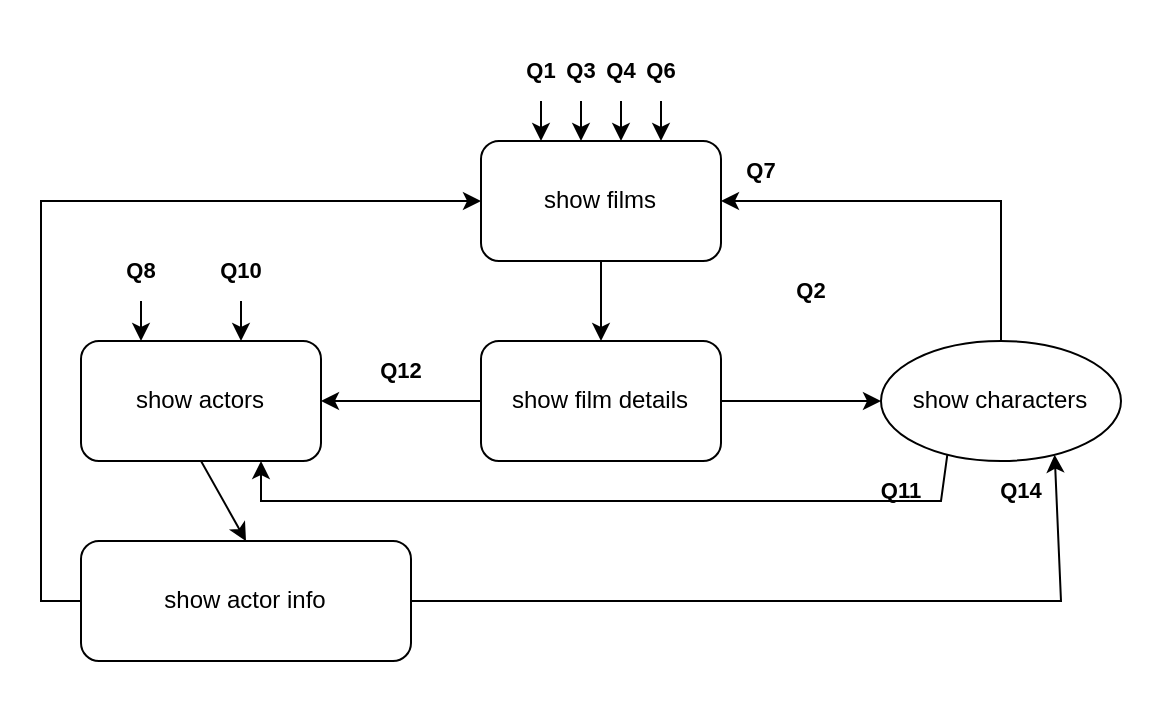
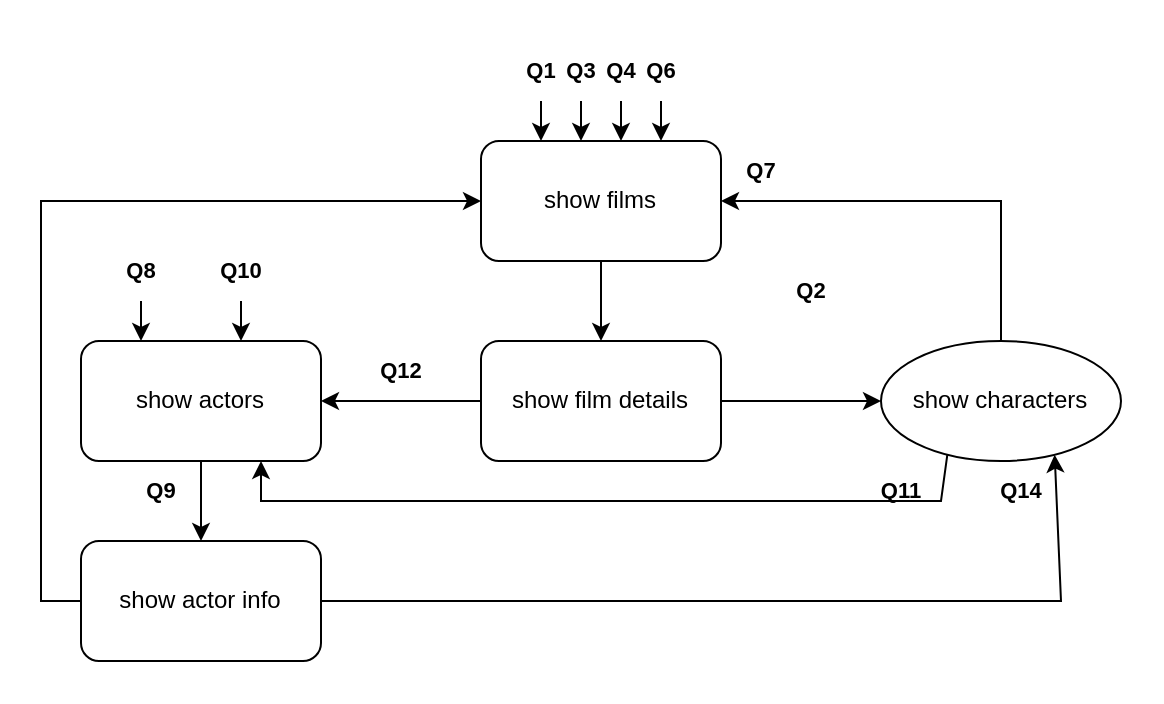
node "Q9": added
node "show actor info": size 330x120 -> 240x120
